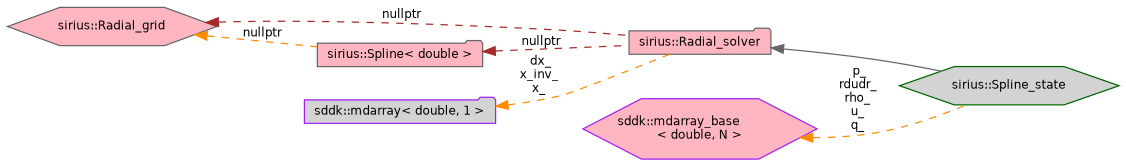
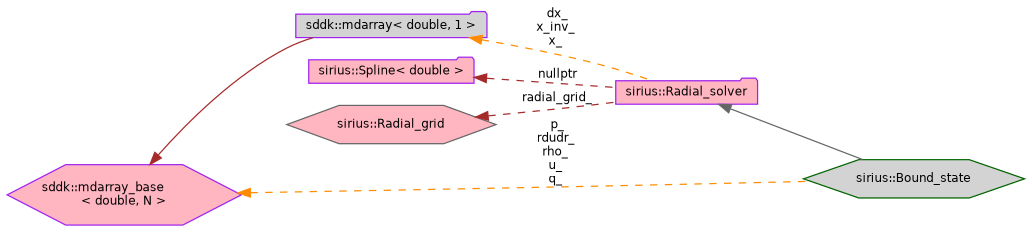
edge "sirius::Radial_solver" -> "sirius::Radial_grid": label " nullptr" -> " radial_grid_"
edge "sirius::Spline< double >" -> "sirius::Radial_grid": removed, label "nullptr"
node "sirius::Radial_solver": color gray40 -> purple
node "sirius::Spline< double >": color gray40 -> purple
node "sirius::Spline_state": label "sirius::Spline_state" -> "sirius::Bound_state"
edge "sddk::mdarray< double, 1 >" -> "sddk::mdarray_base < double, N >": added
